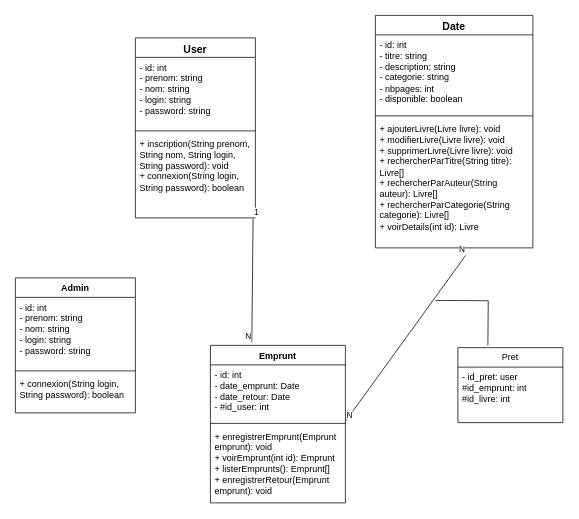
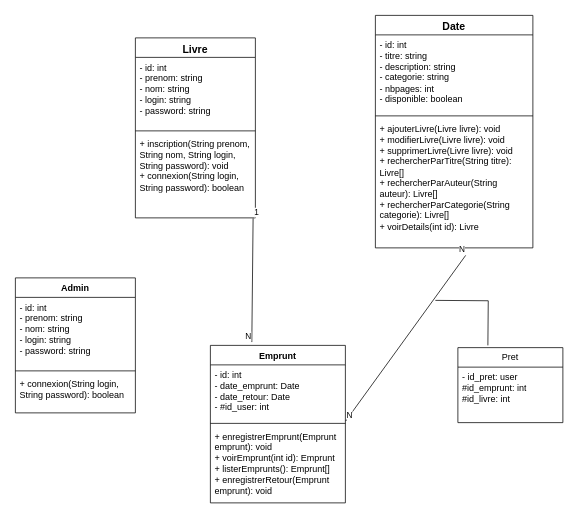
node "User": label "User" -> "Livre"
